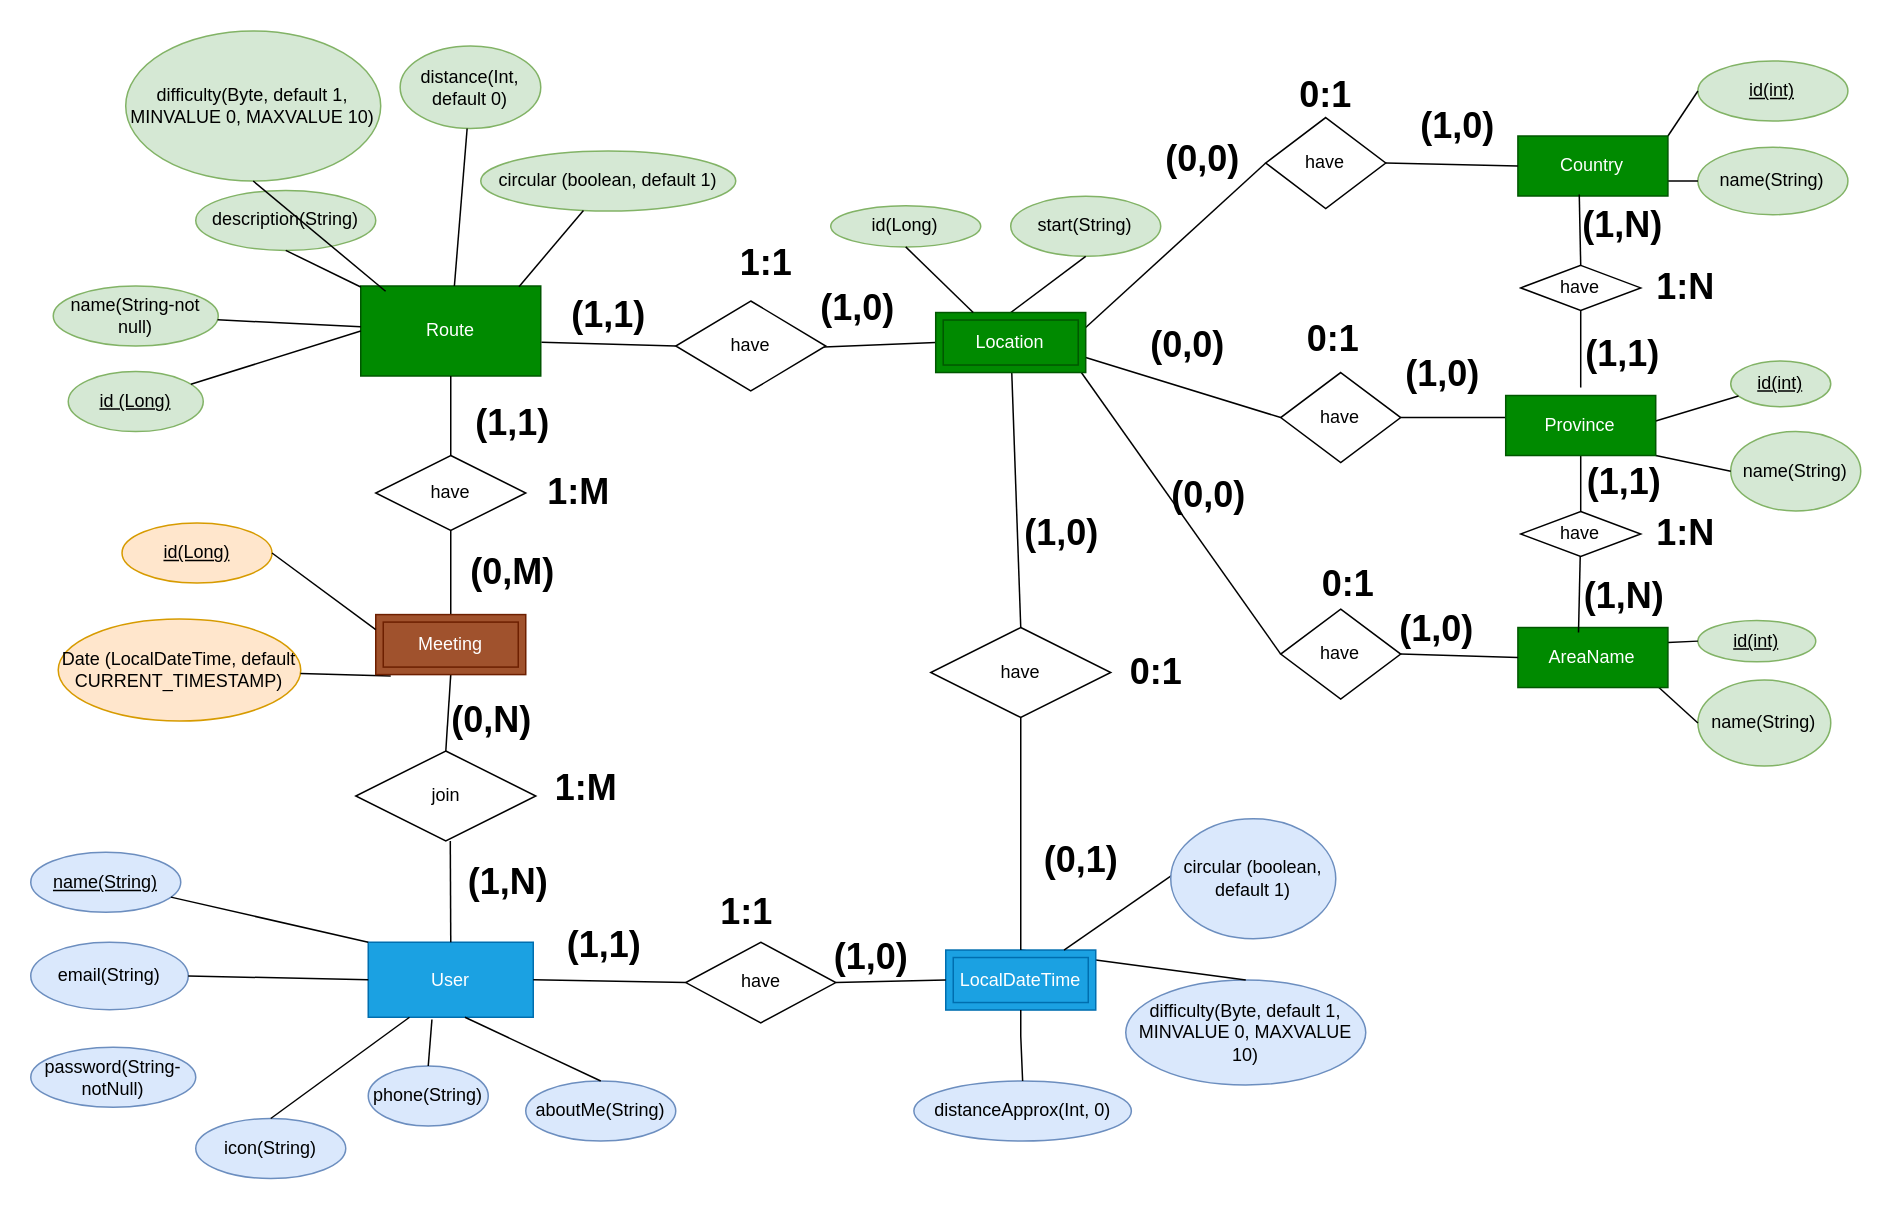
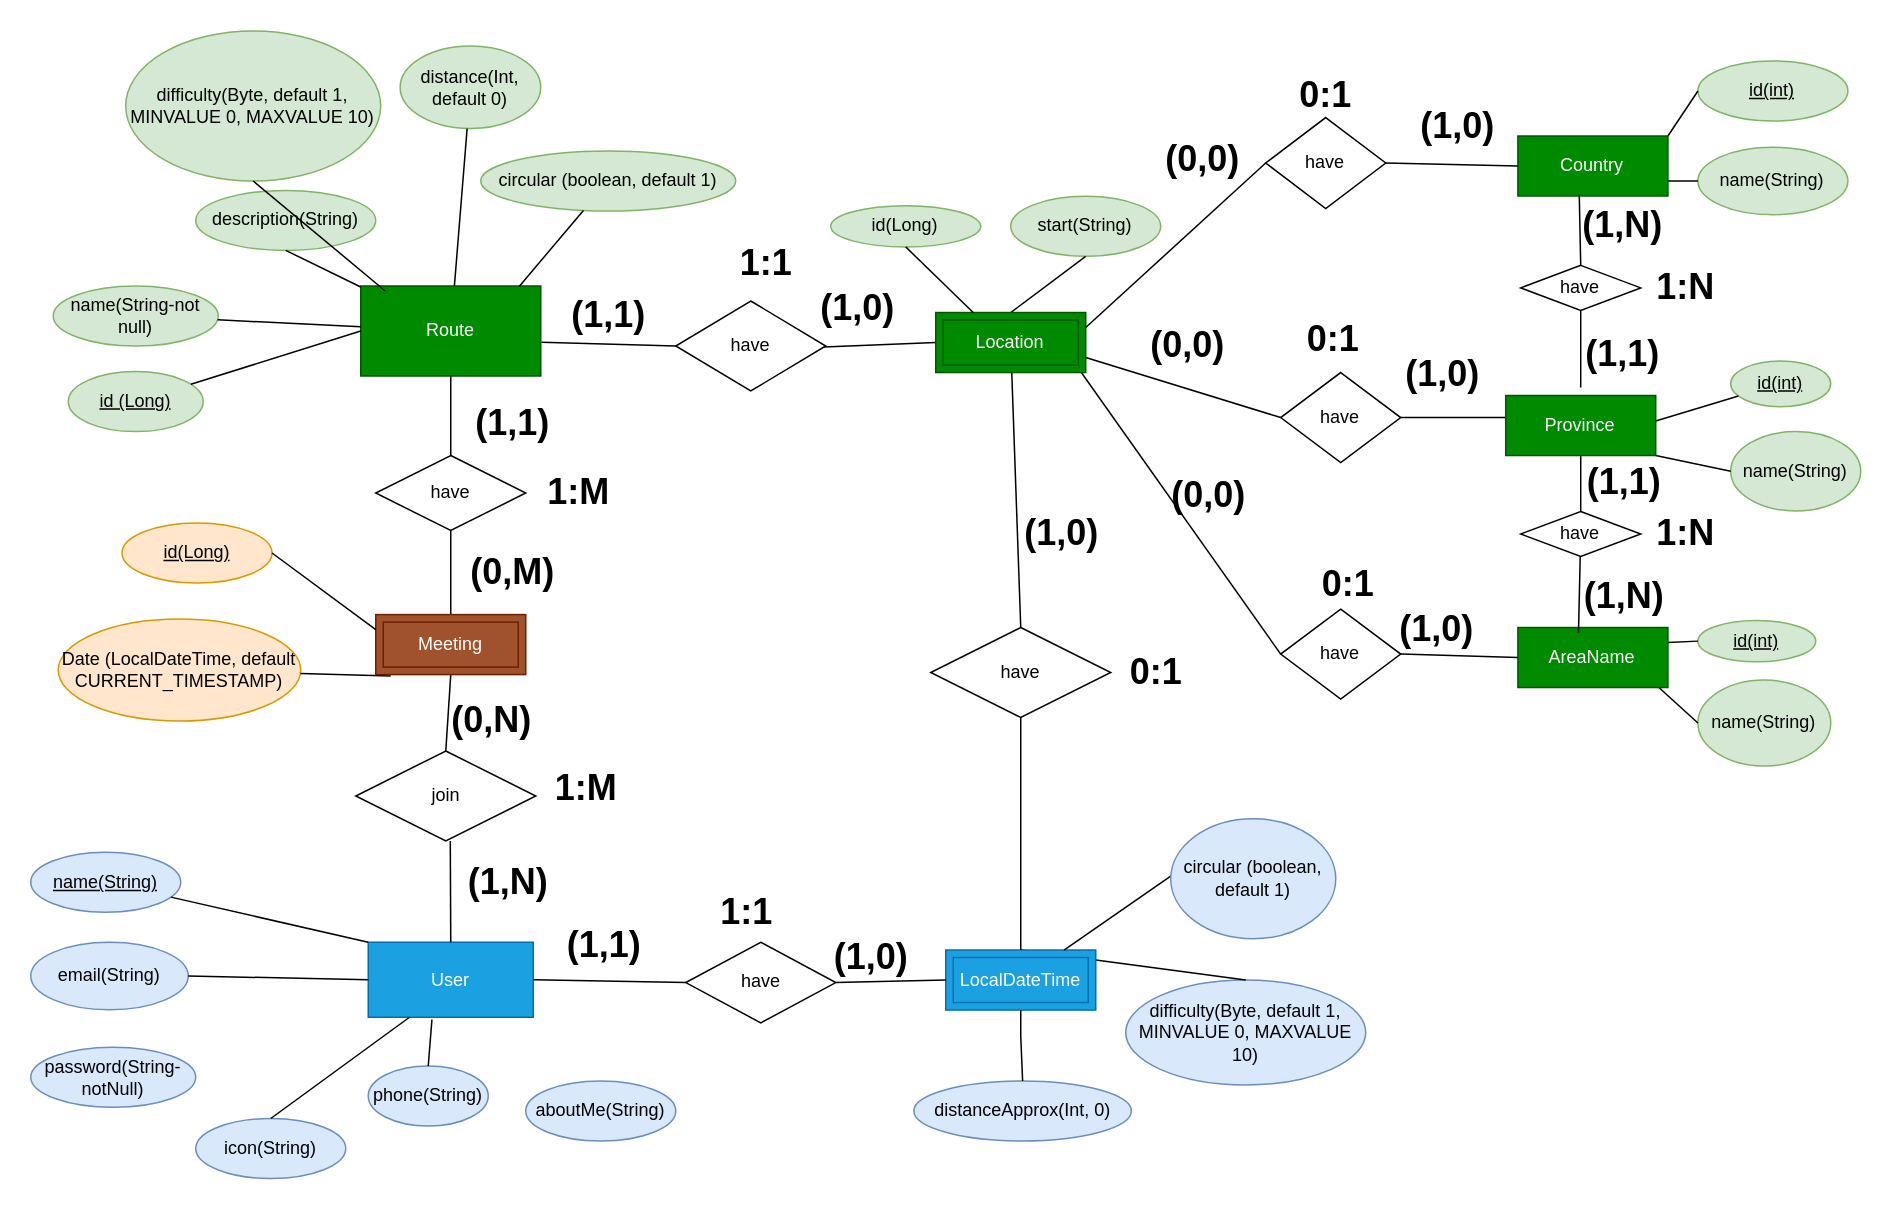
node "(0,1)": removed
edge "User" -- "aboutMe(String)": removed
